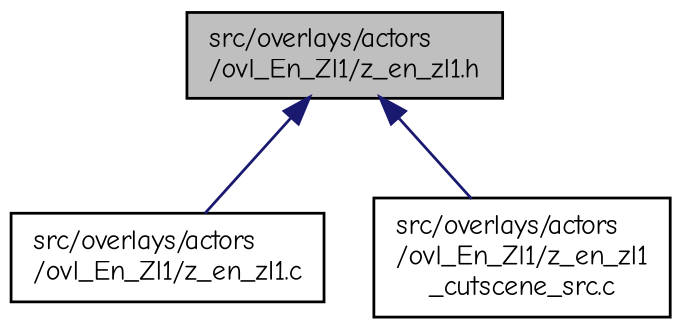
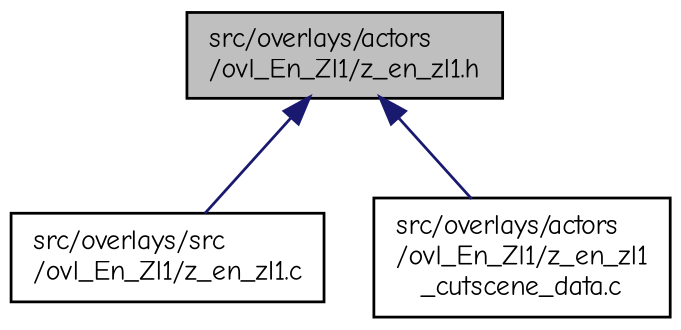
node "src/overlays/actors /ovl_En_Zl1/z_en_zl1.c": label "src/overlays/actors /ovl_En_Zl1/z_en_zl1.c" -> "src/overlays/src /ovl_En_Zl1/z_en_zl1.c"
node "src/overlays/actors /ovl_En_Zl1/z_en_zl1 _cutscene_src.c": label "src/overlays/actors /ovl_En_Zl1/z_en_zl1 _cutscene_src.c" -> "src/overlays/actors /ovl_En_Zl1/z_en_zl1 _cutscene_data.c"
